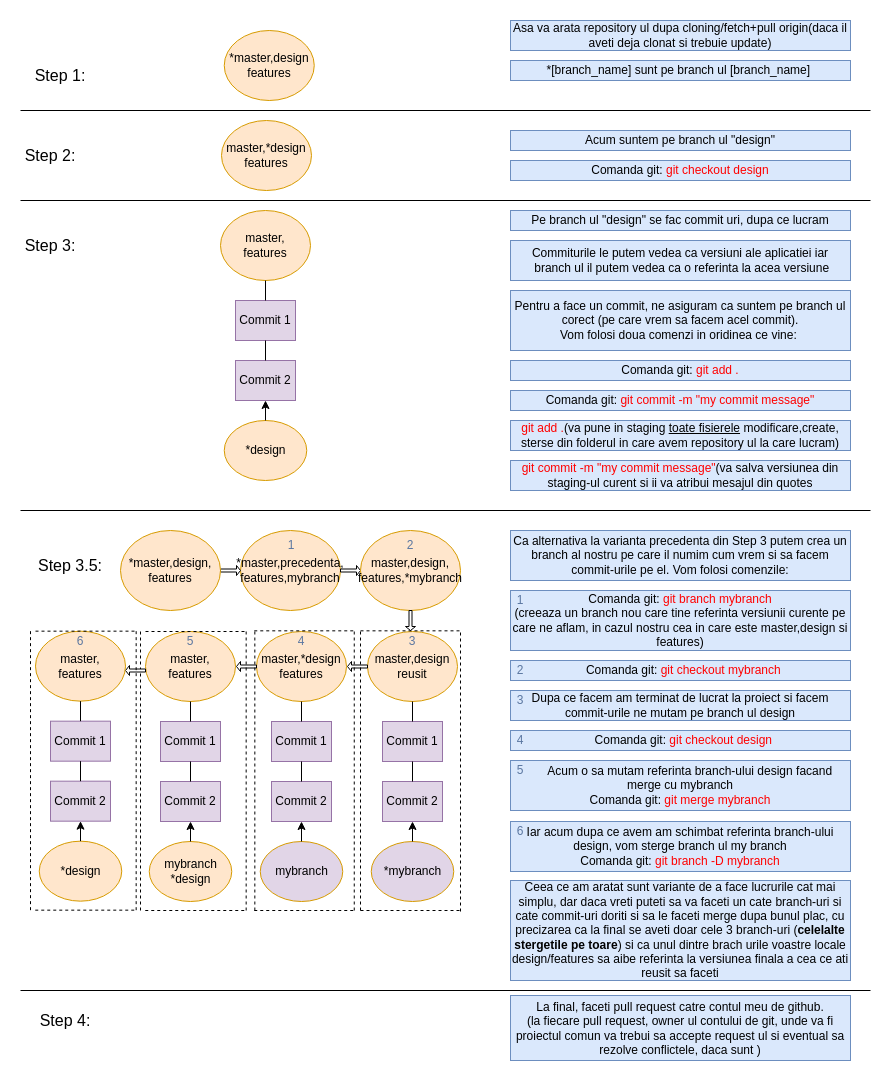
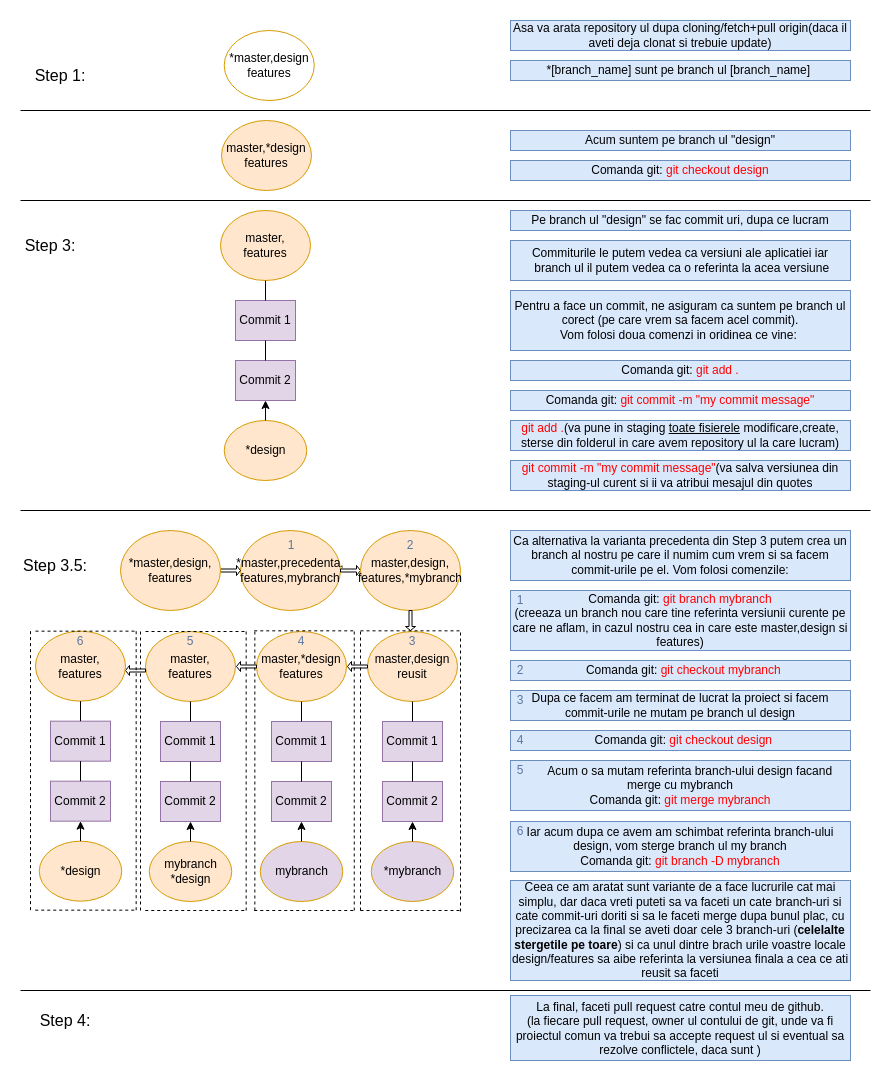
node "*master,design features": fillcolor #ffe6cc -> #ffffff
node "Step 2:": removed
node "Step 3.5:": moved (71, 566) -> (56, 566)
